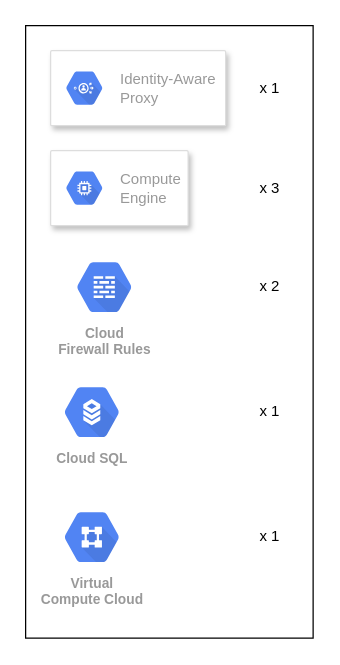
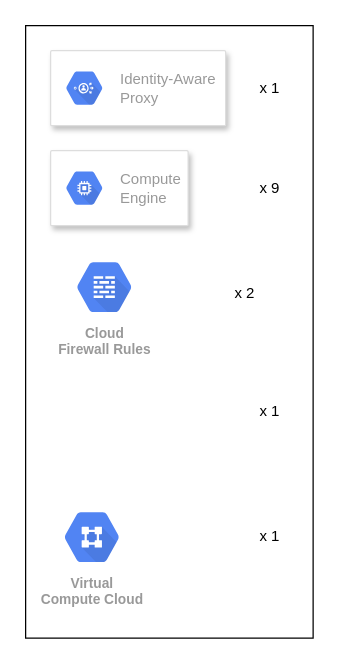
node "x 3": label "x 3" -> "x 9"
node "x 2": moved (269, 287) -> (244, 293)
node "Cloud SQL": removed
